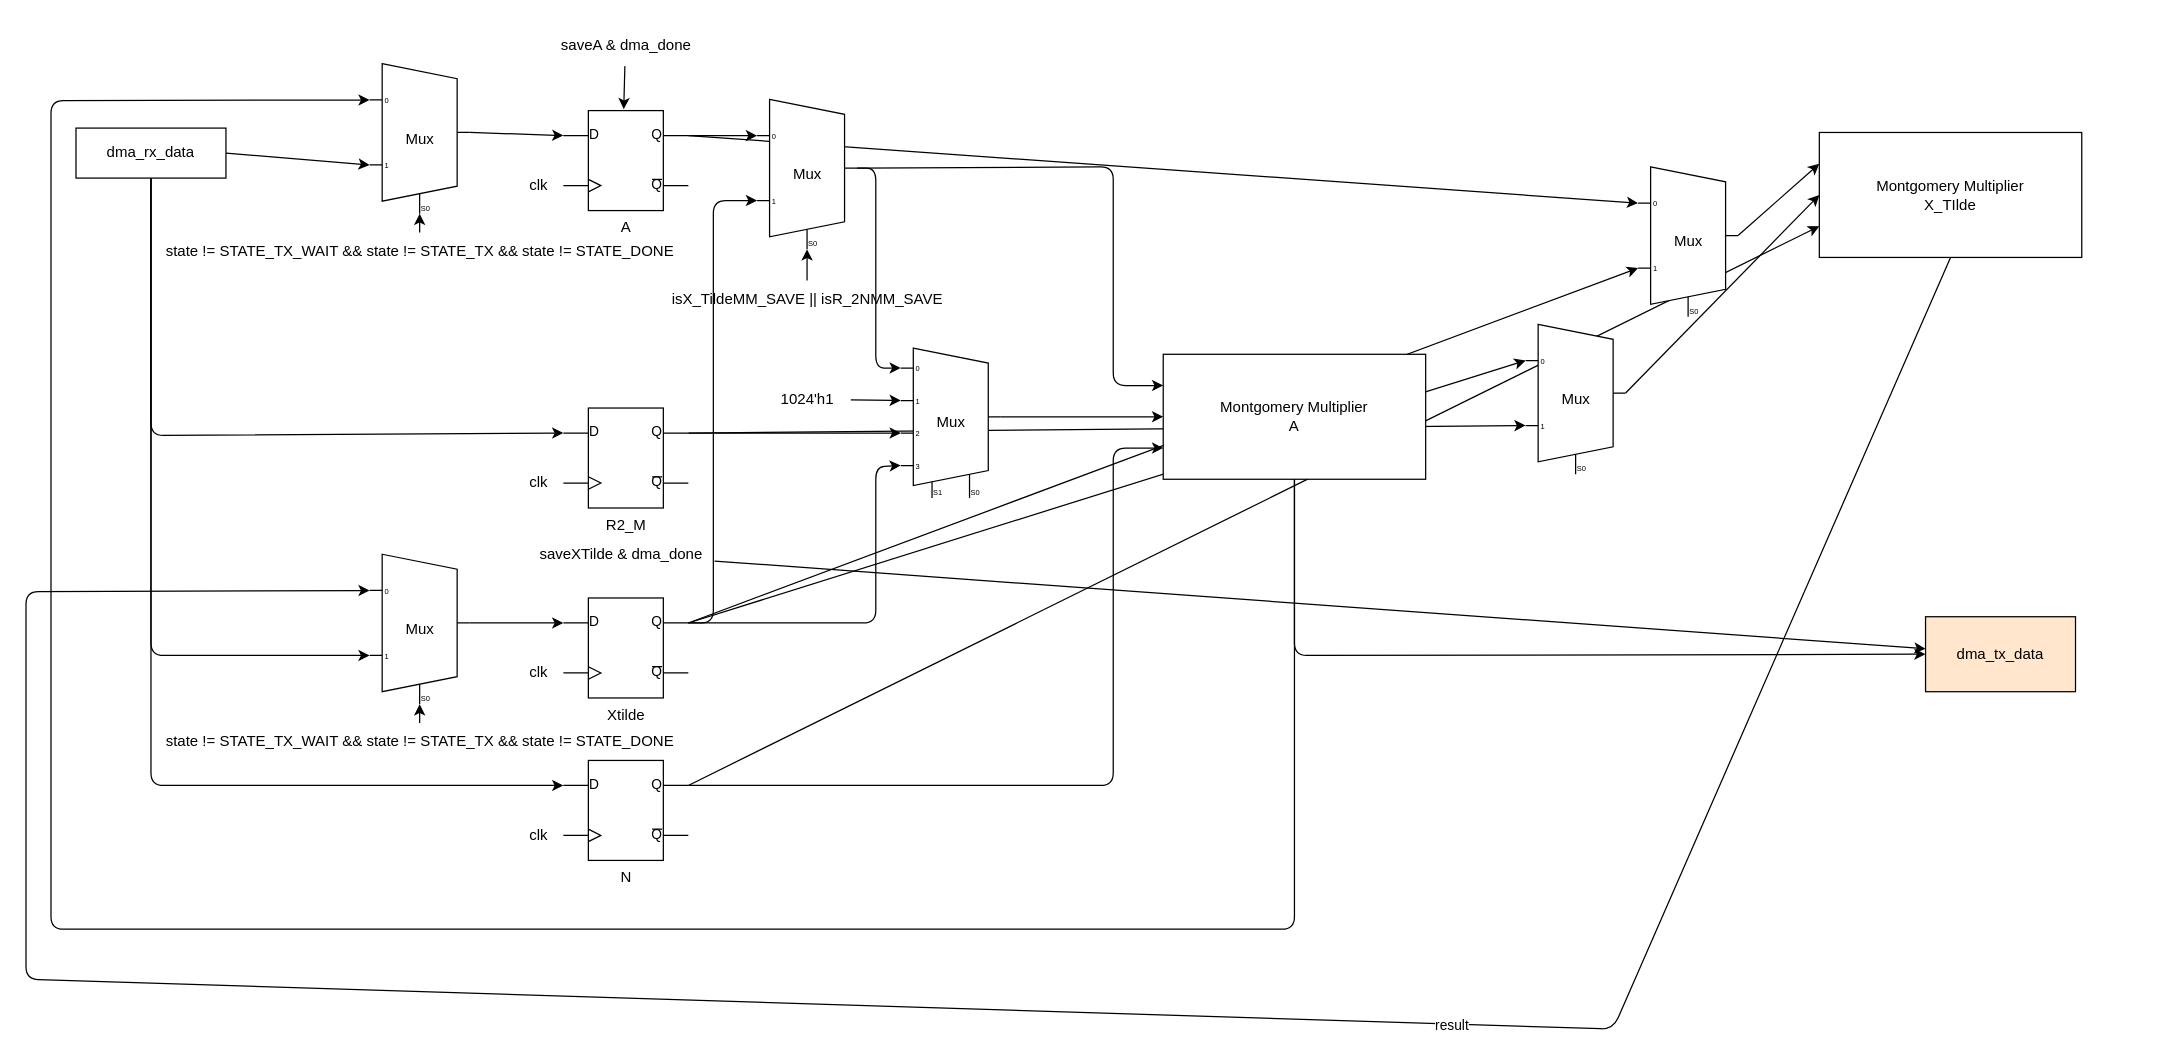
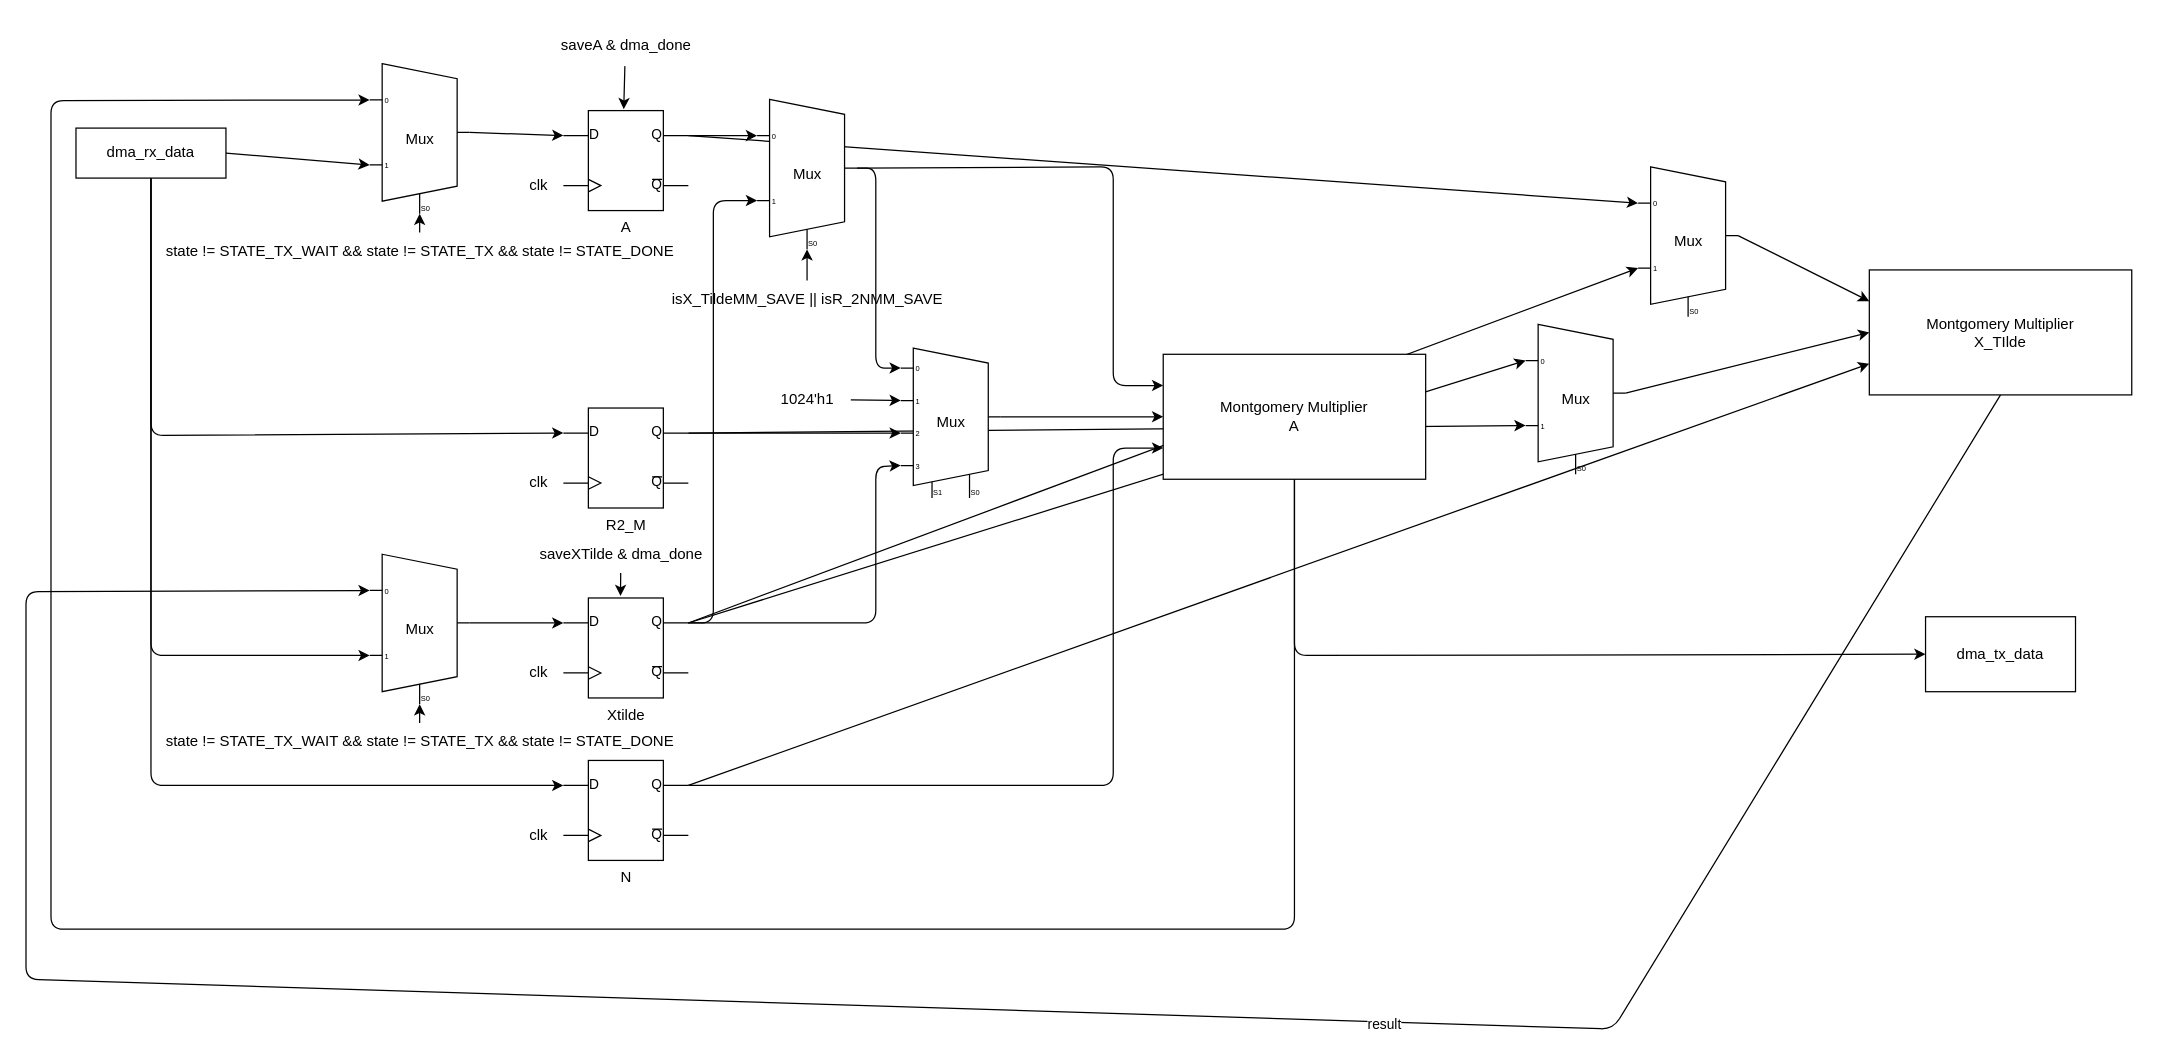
node "Montgomery Multiplier X_TIlde": moved (1951, 195) -> (2001, 333)
edge "saveXTilde & dma_done" -> "dma_tx_data": now "saveXTilde & dma_done" -> "Xtilde"
node "dma_tx_data": fillcolor #ffe6cc -> #ffffff
